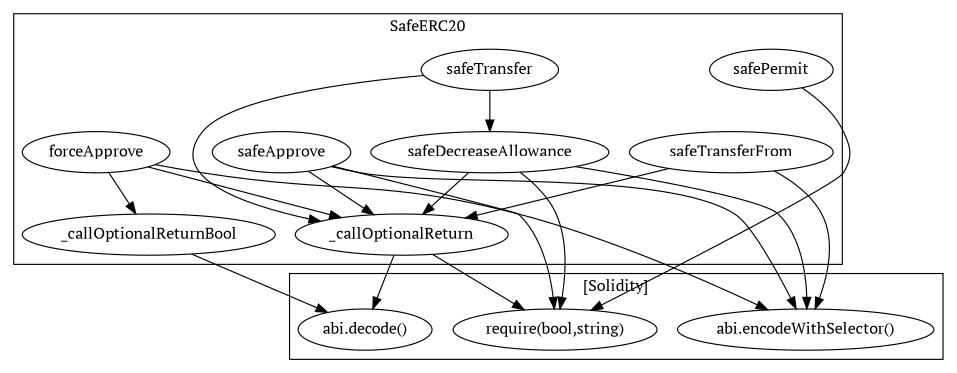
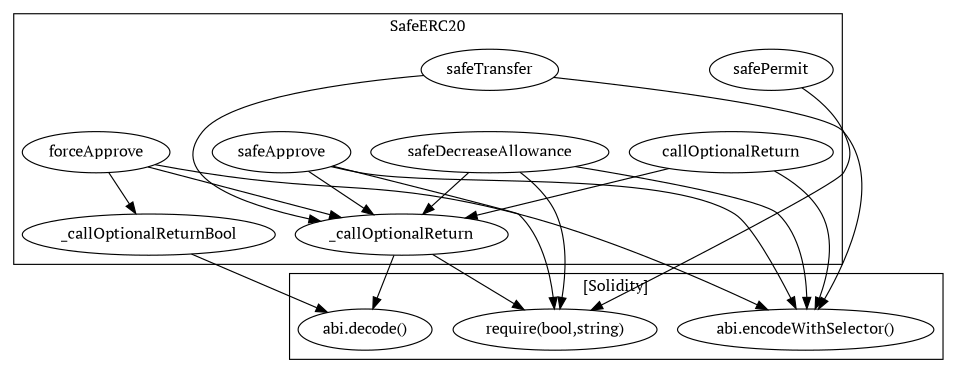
edge "safeTransfer" -> "safeDecreaseAllowance": now "safeTransfer" -> "abi.encodeWithSelector()"
node "safeTransferFrom": label "safeTransferFrom" -> "callOptionalReturn"
